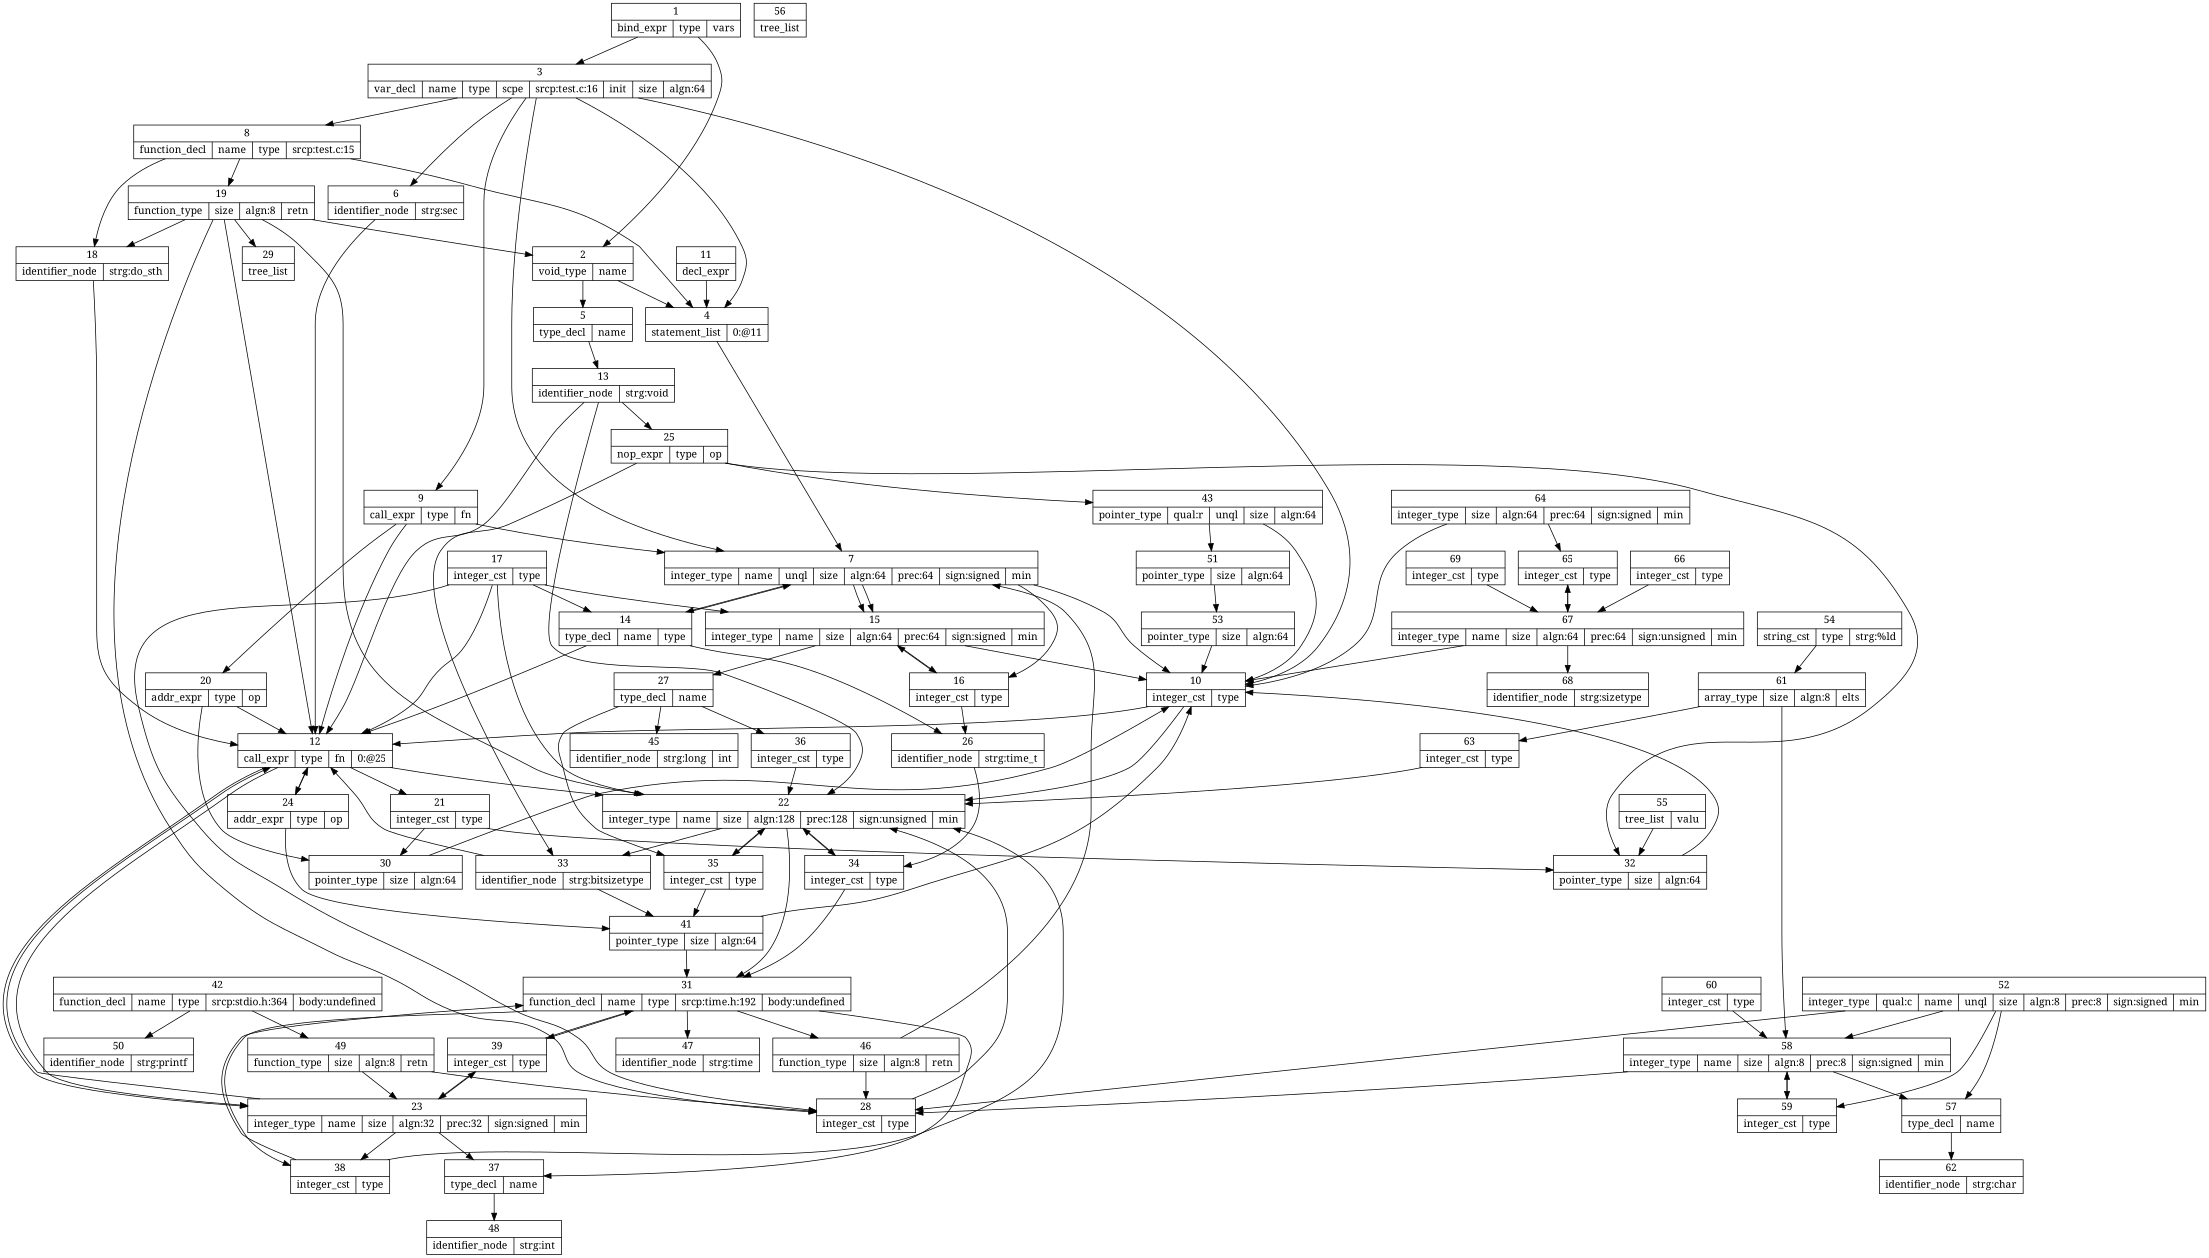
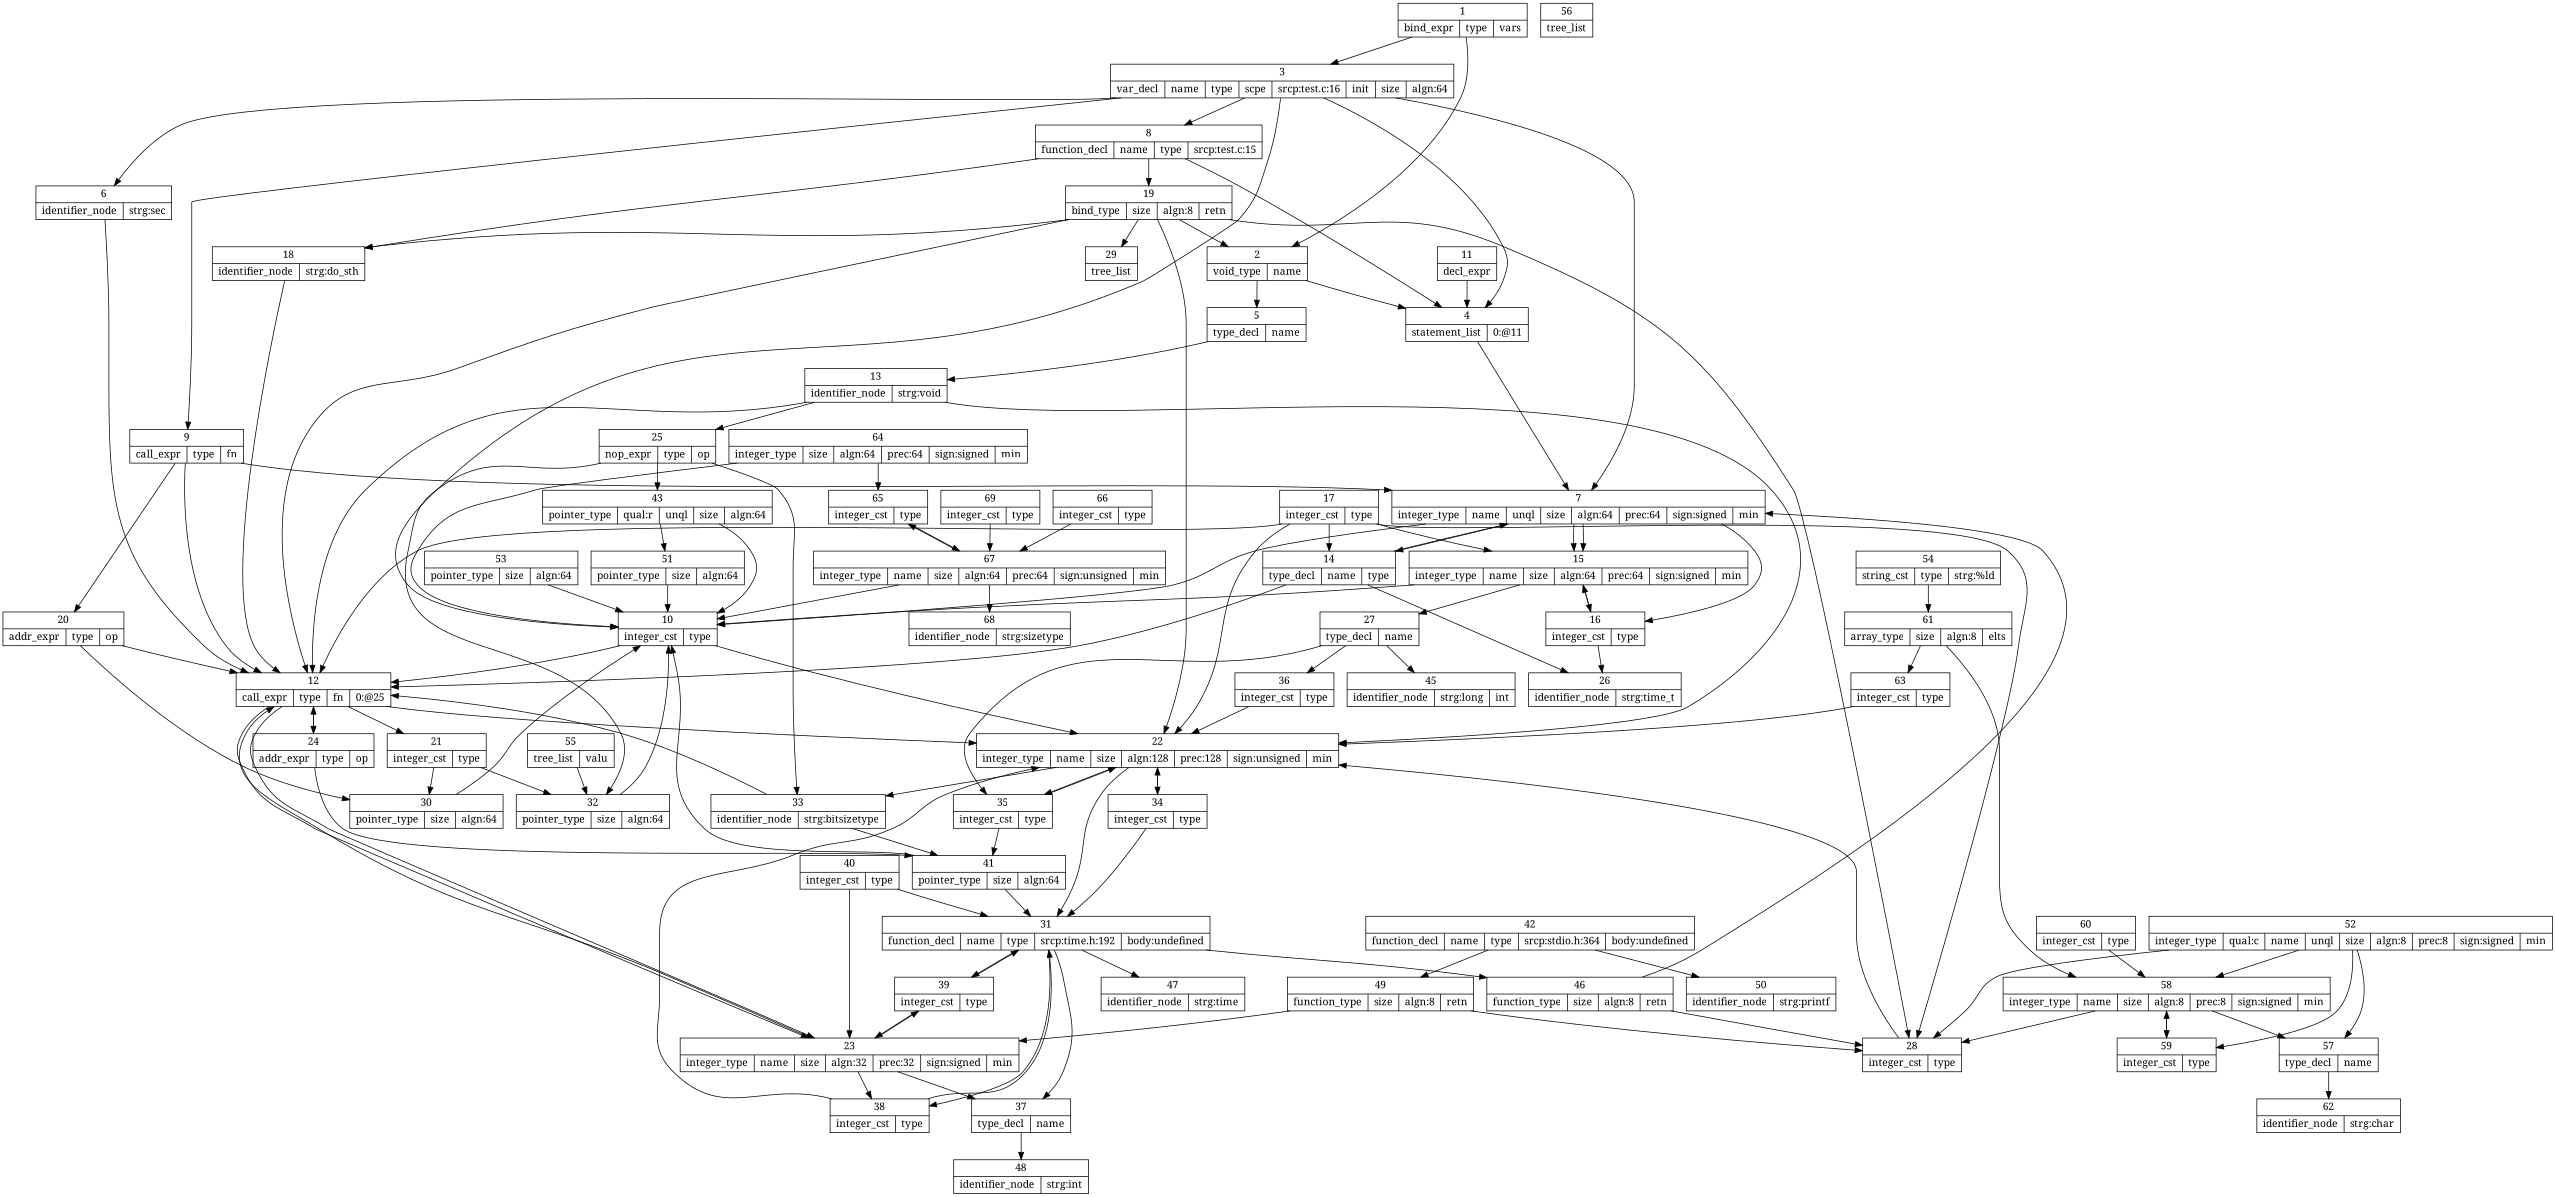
node "19": text "function_type" -> "bind_type"
edge "51" -> "53": now "51" -> "10"
edge "26" -> "34": removed
node "40": added
